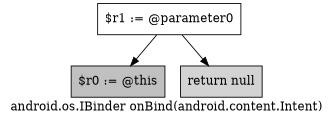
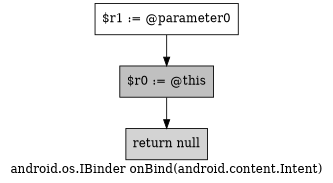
edge "$r1 := @parameter0" -> "return null": now "$r0 := @this" -> "return null"
